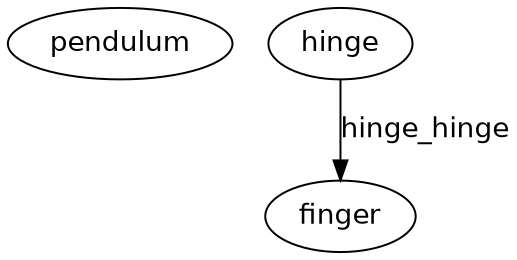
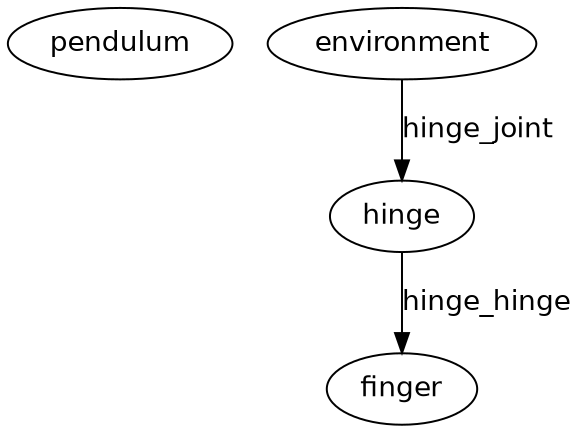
node "environment": added
